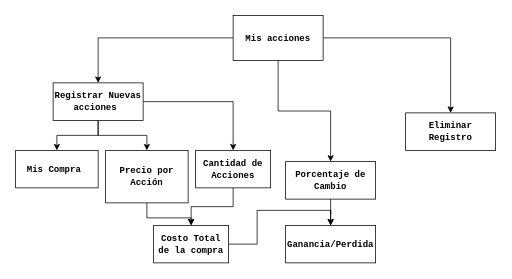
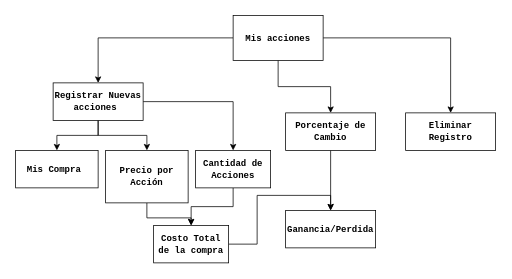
node "Porcentaje de Cambio": moved (330, 180) -> (330, 132)
node "Ganancia/Perdida": moved (330, 244) -> (330, 229)
